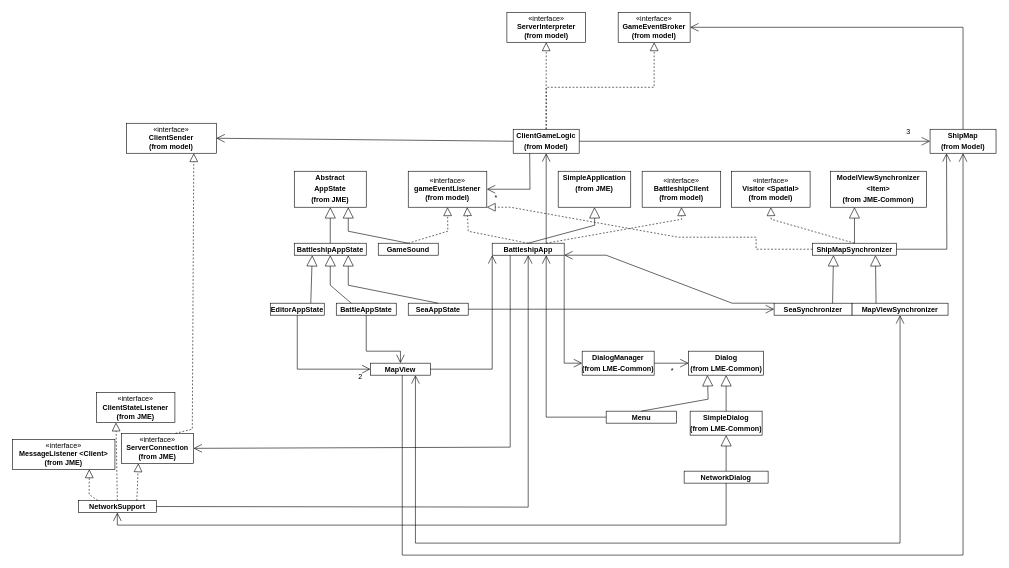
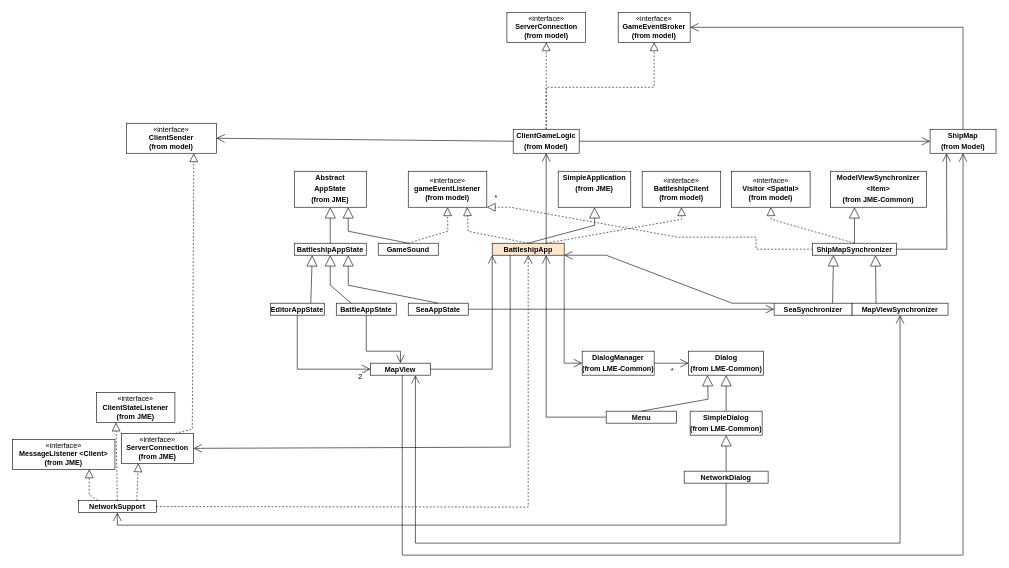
node "«interface» ServerInterpreter (from model)": label "«interface» ServerInterpreter (from model)" -> "«interface» ServerConnection (from model)"
node "3": removed
edge "ClientGameLogic (from Model)" -> "«interface» gameEventListener (from model)": removed
node "BattleshipApp": fillcolor #ffffff -> #ffe6cc
edge "NetworkSupport" -> "BattleshipApp": style solid -> dashed
